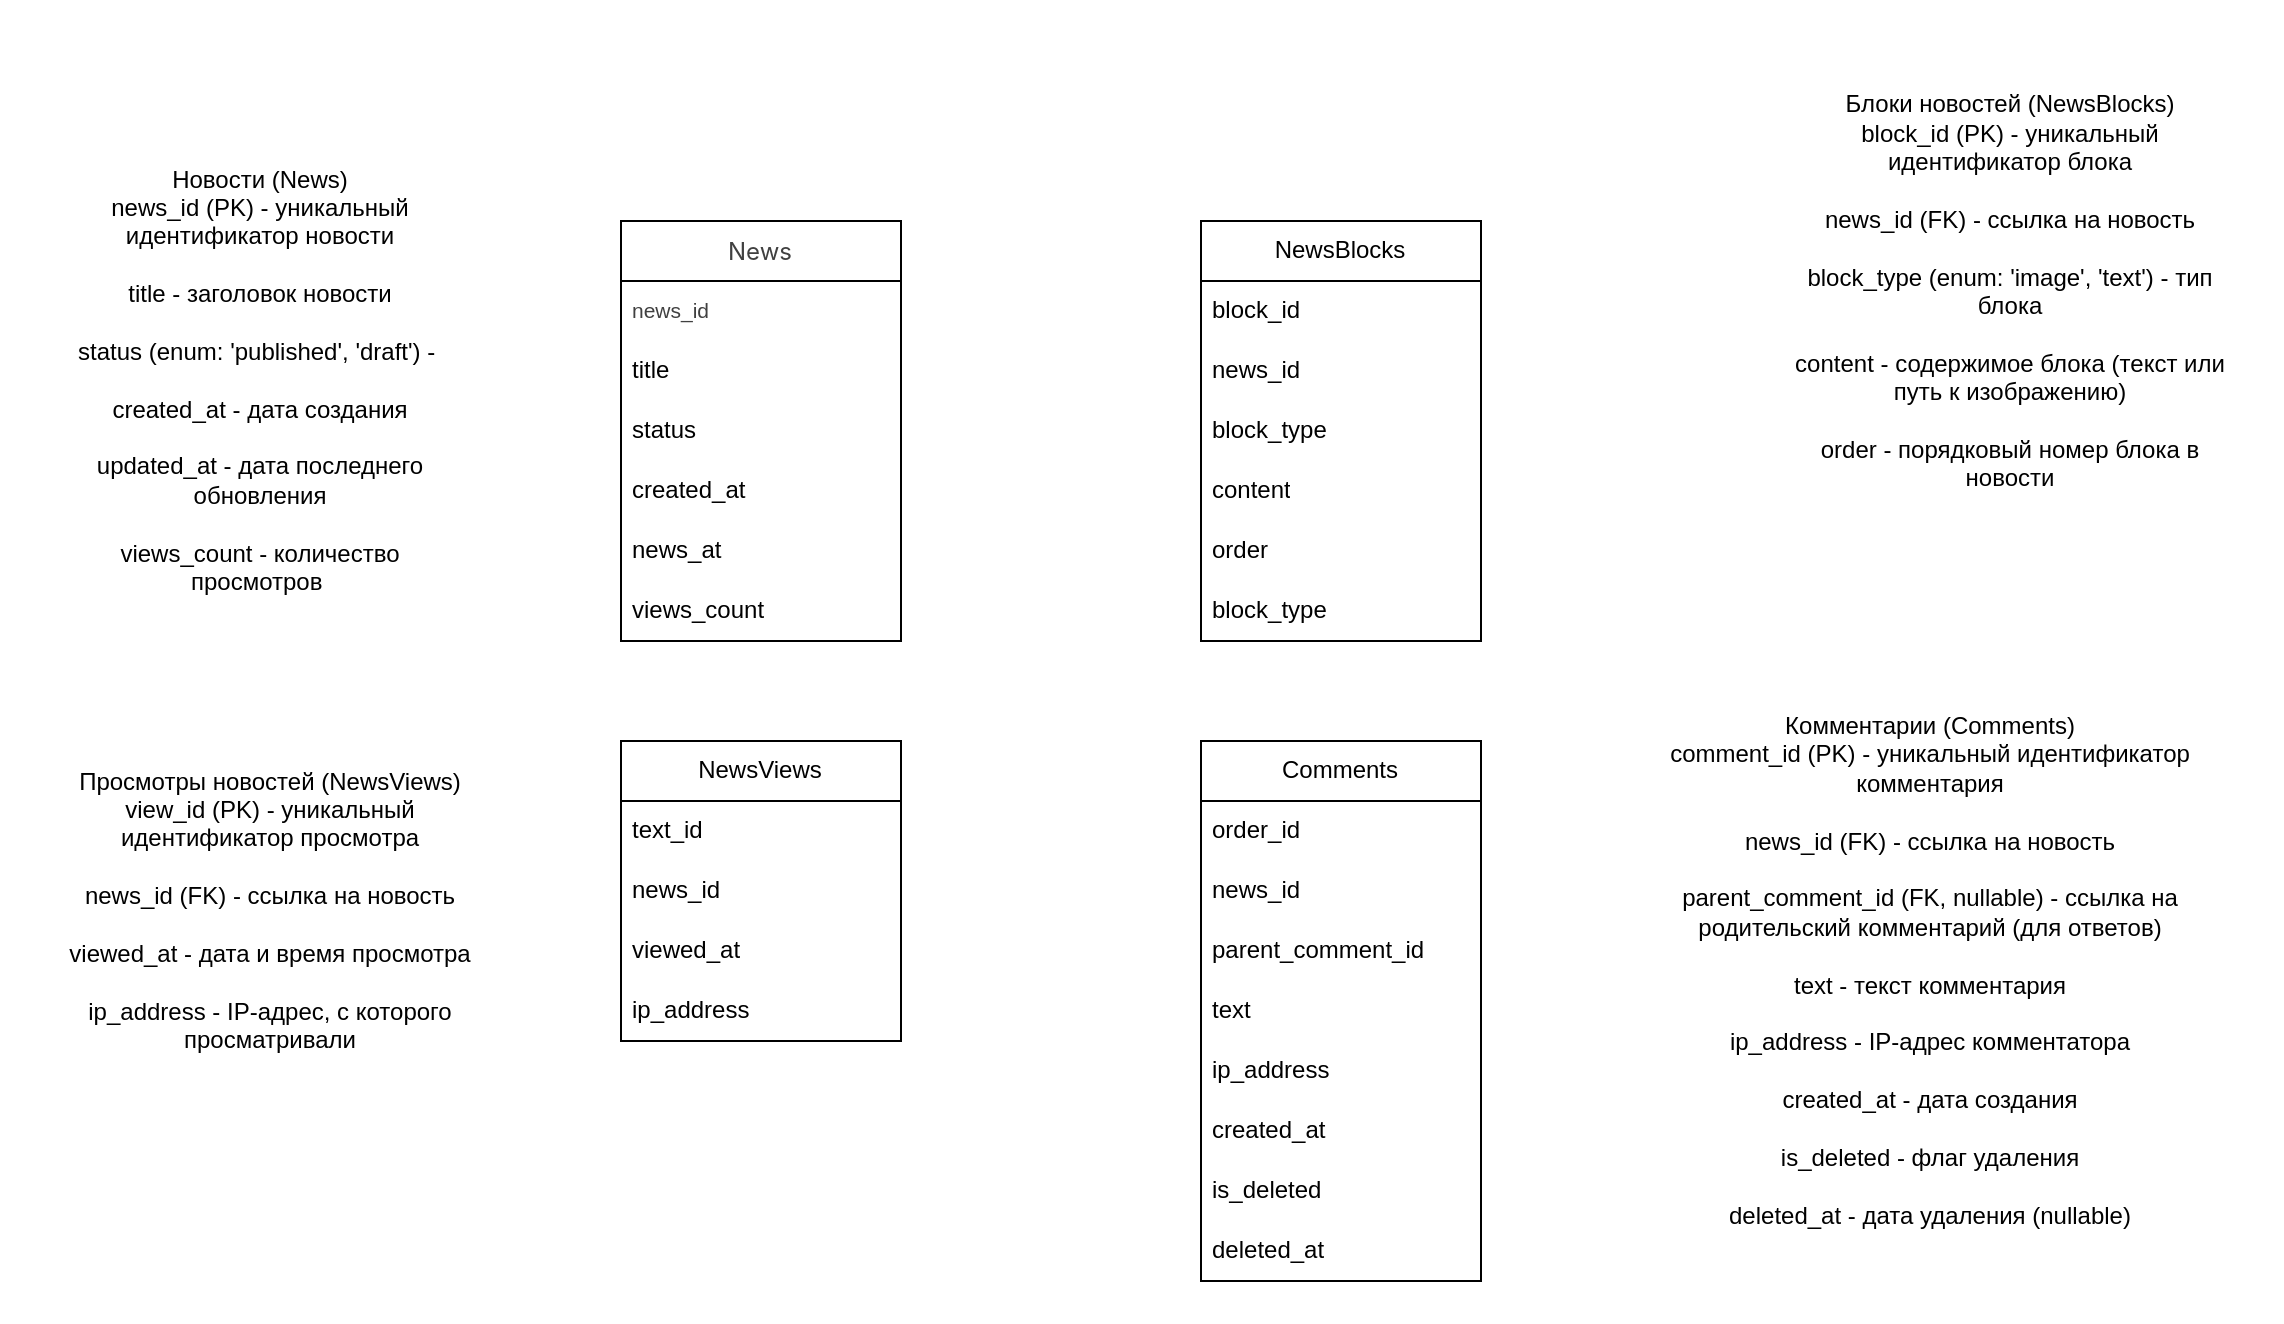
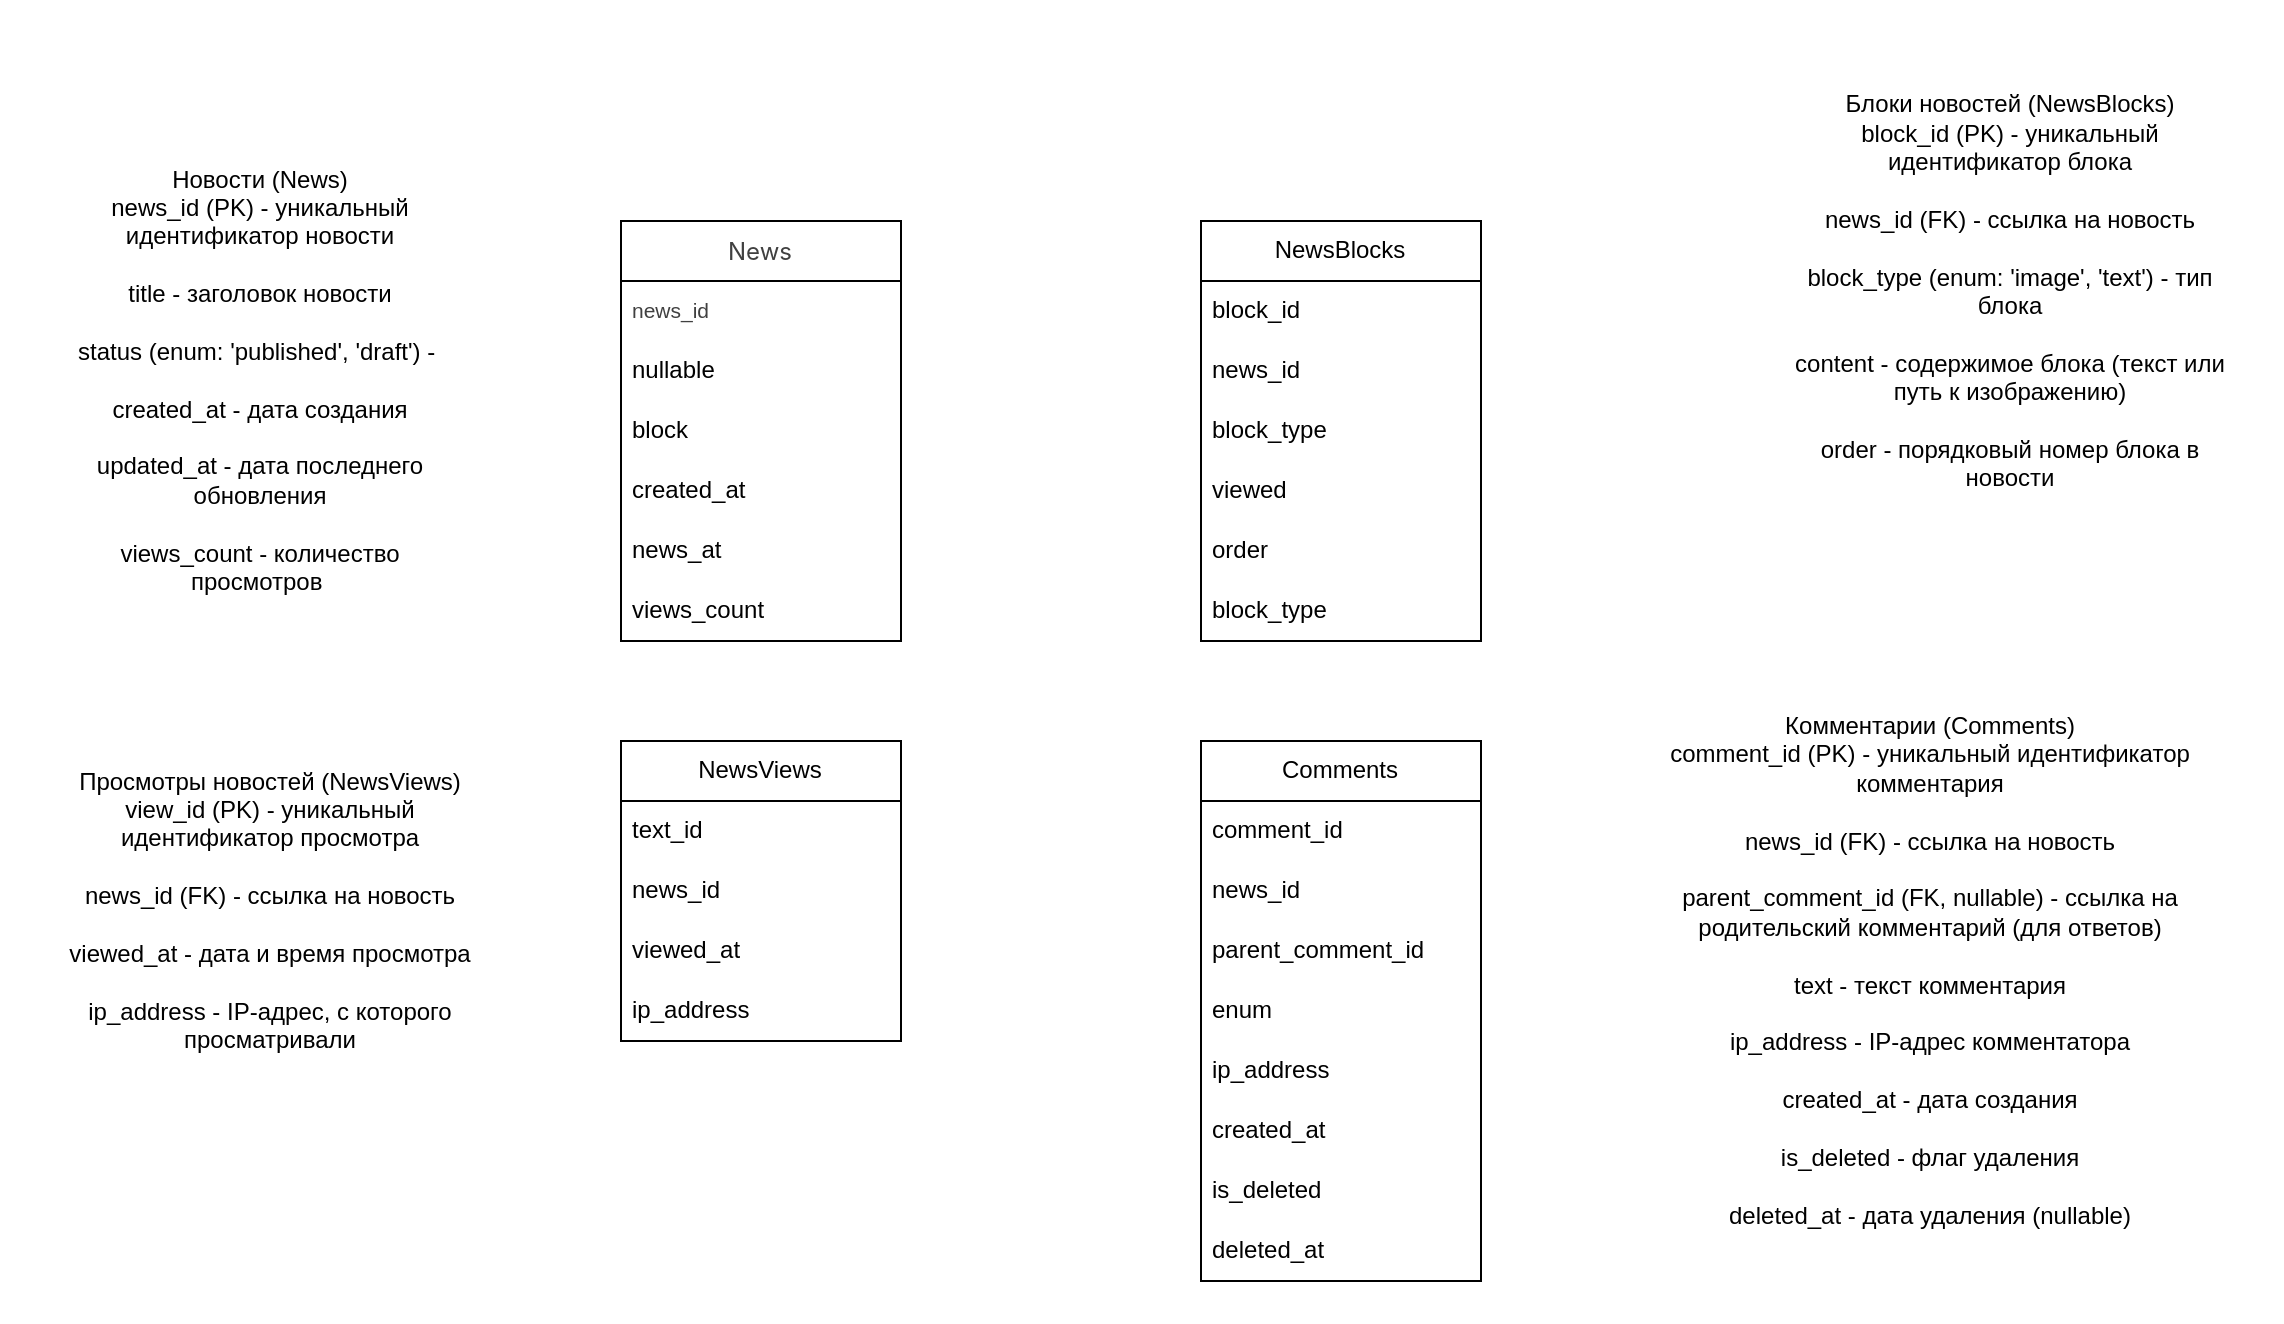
node "title": label "title" -> "nullable"
node "status": label "status" -> "block"
node "content": label "content" -> "viewed"
node "order_id": label "order_id" -> "comment_id"
node "text": label "text" -> "enum"
